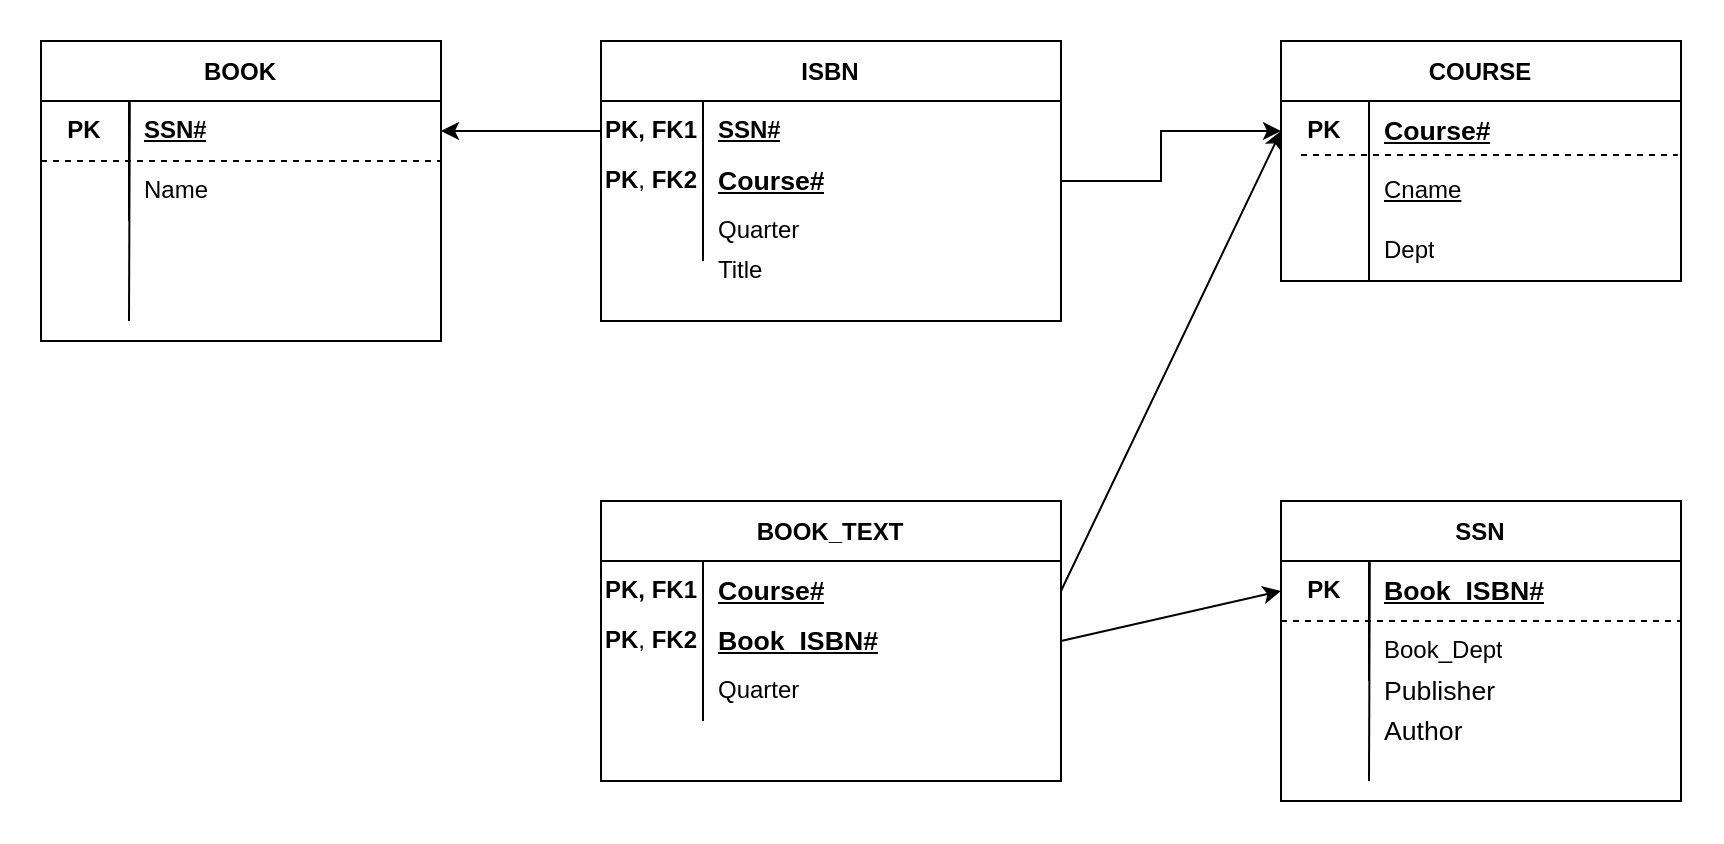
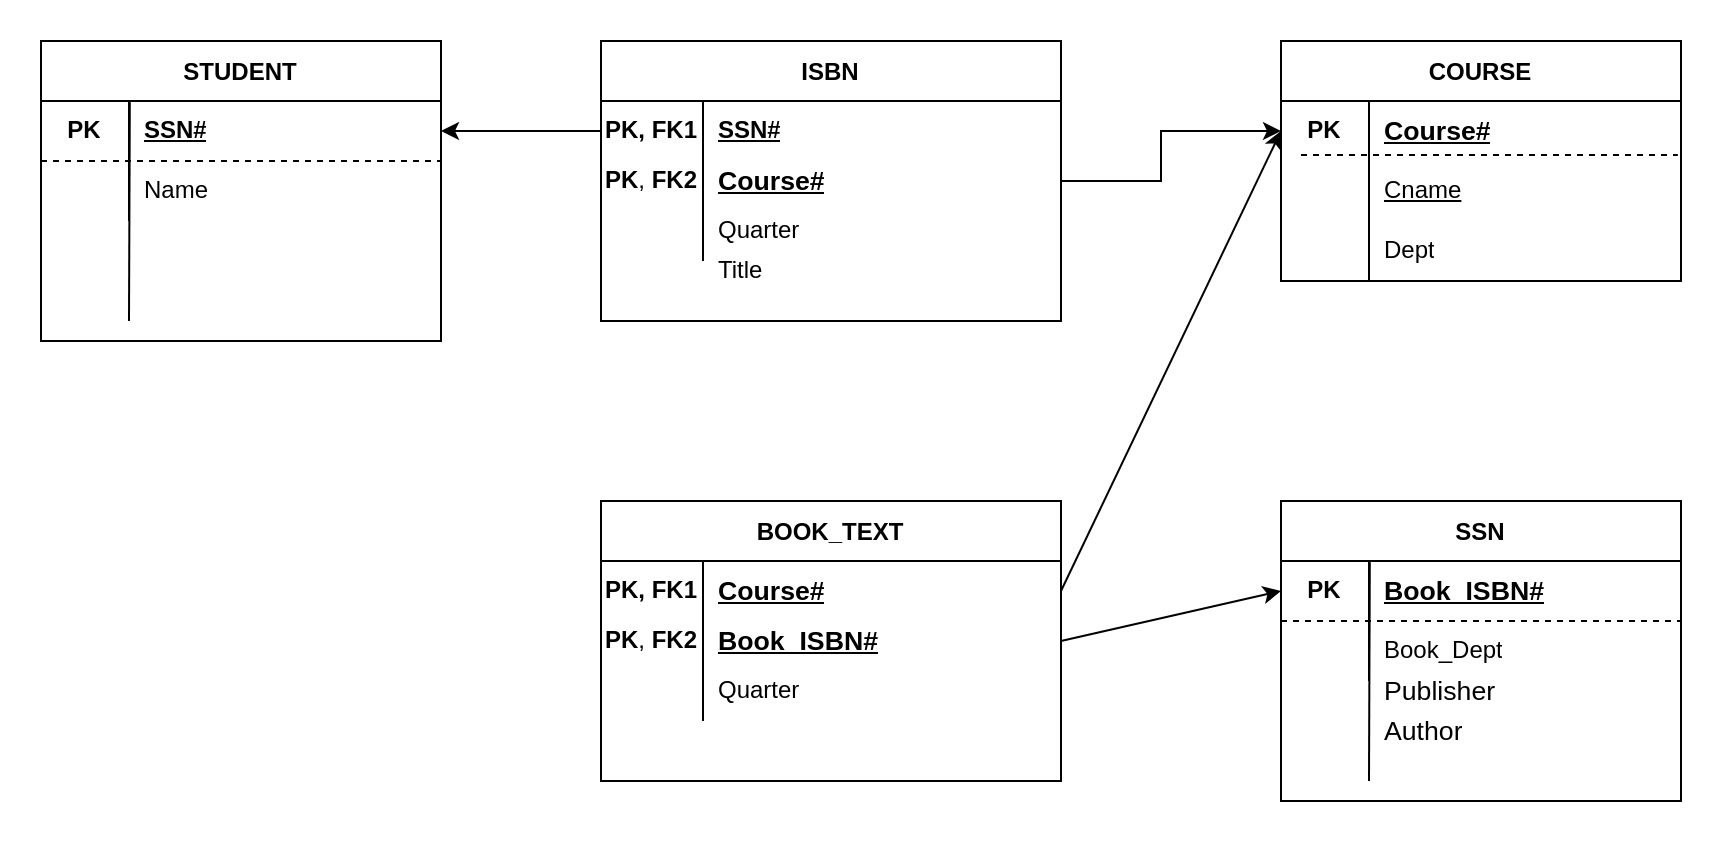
node "BOOK": label "BOOK" -> "STUDENT"
